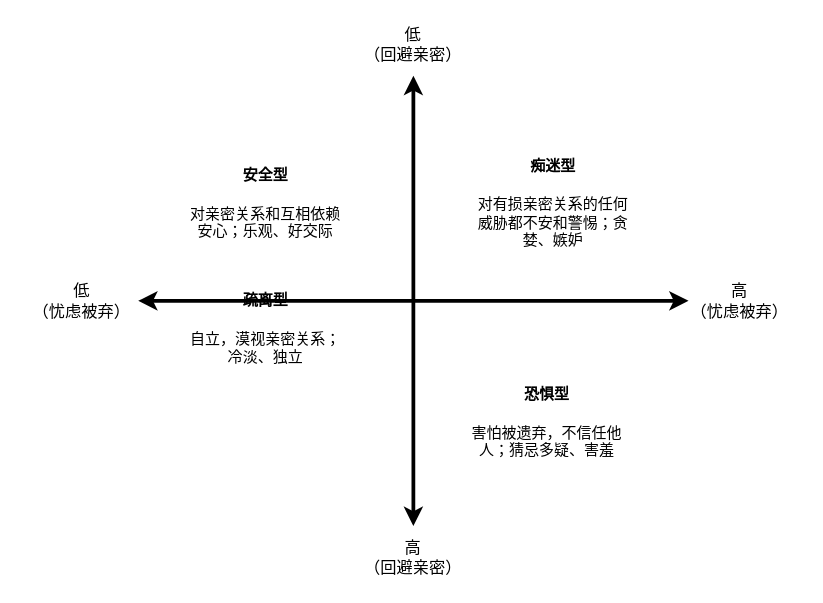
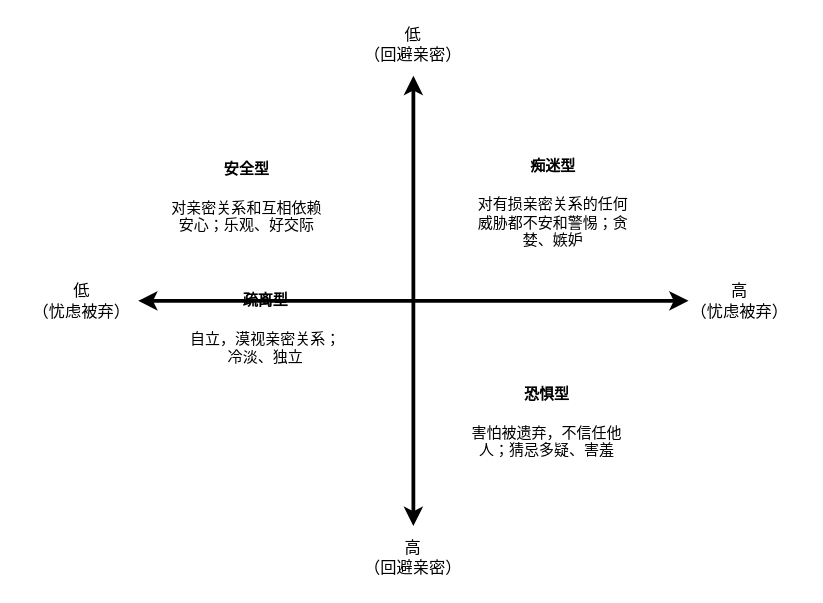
node "安全型对亲密关系和互相依赖安心；乐观、好交际": moved (266, 201) -> (247, 194)
